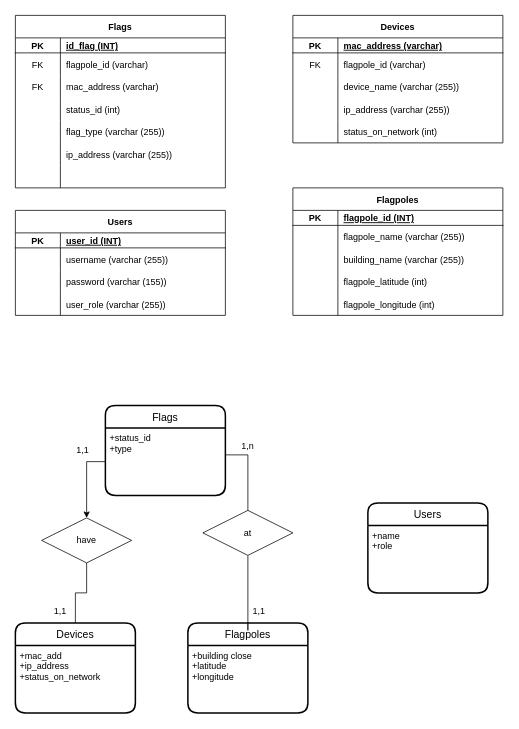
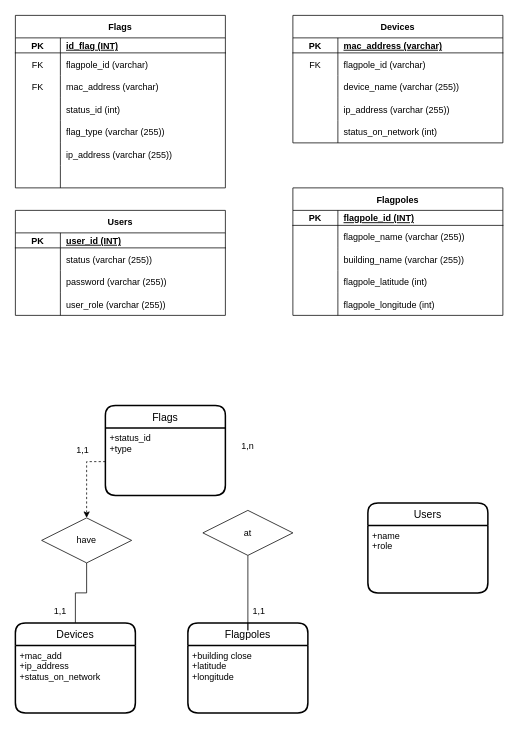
node "username (varchar (255))": label "username (varchar (255))" -> "status (varchar (255))"
node "password (varchar (155))": label "password (varchar (155))" -> "password (varchar (255))"
edge "+status_id +type" -- "at": removed
edge "+status_id +type" -> "have": style solid -> dashed
